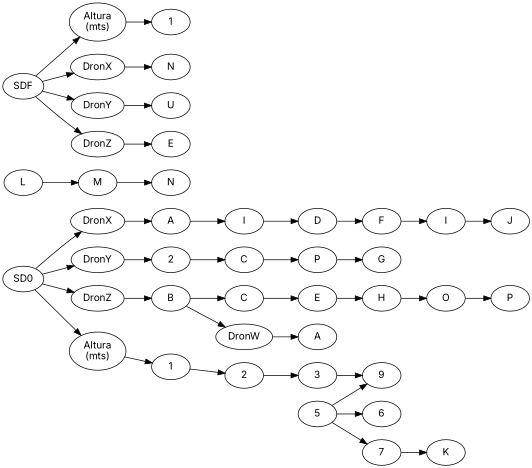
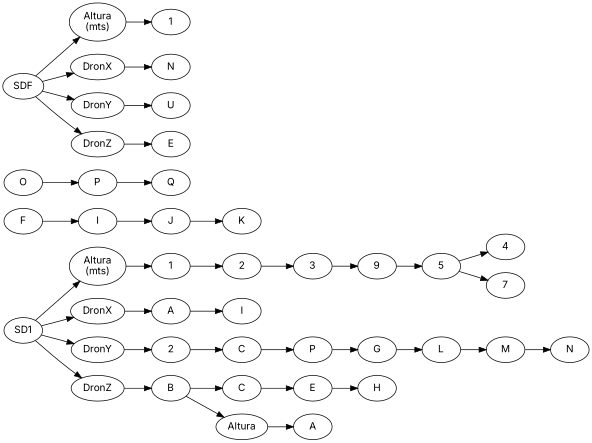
node "Q": added
node "D": removed
node "SD0": label "SD0" -> "SD1"
edge "H" -> "O": removed
node "DronW": label "DronW" -> "Altura"
edge "G" -> "L": added
edge "5" -> "9": reversed
node "6": label "6" -> "4"
edge "7" -> "K": now "J" -> "K"
